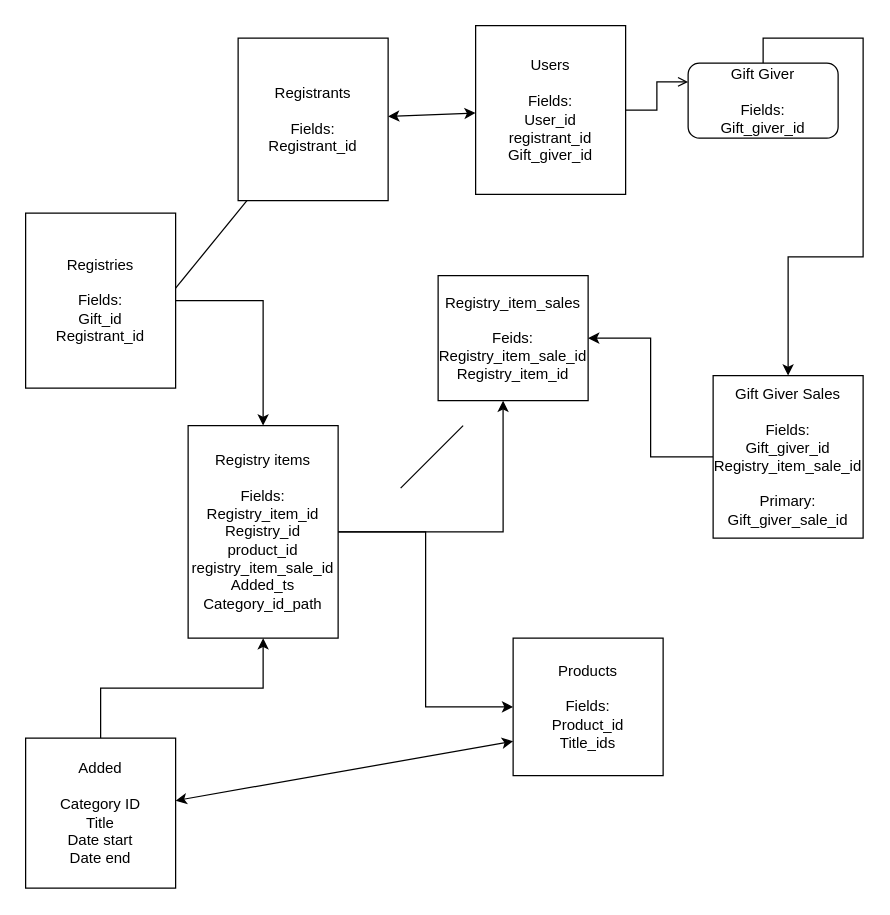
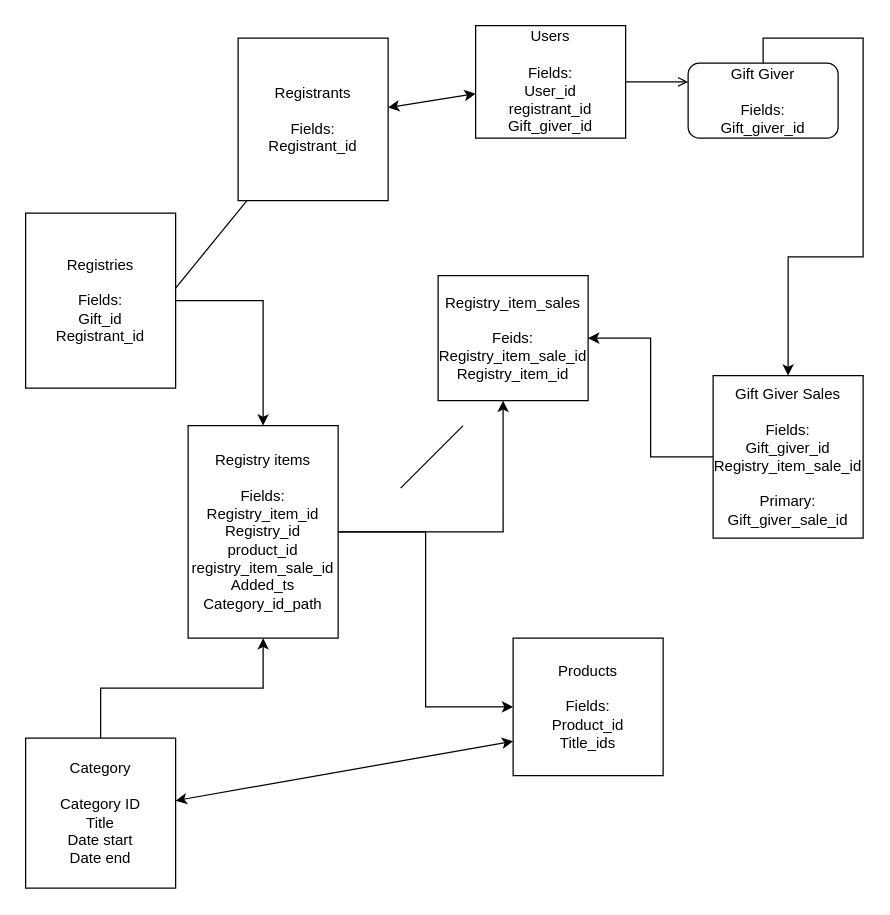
node "Users Fields: User_id registrant_id Gift_giver_id": size 150x169 -> 150x113
node "Added Category ID Title Date start Date end": label "Added Category ID Title Date start Date end" -> "Category Category ID Title Date start Date end"
